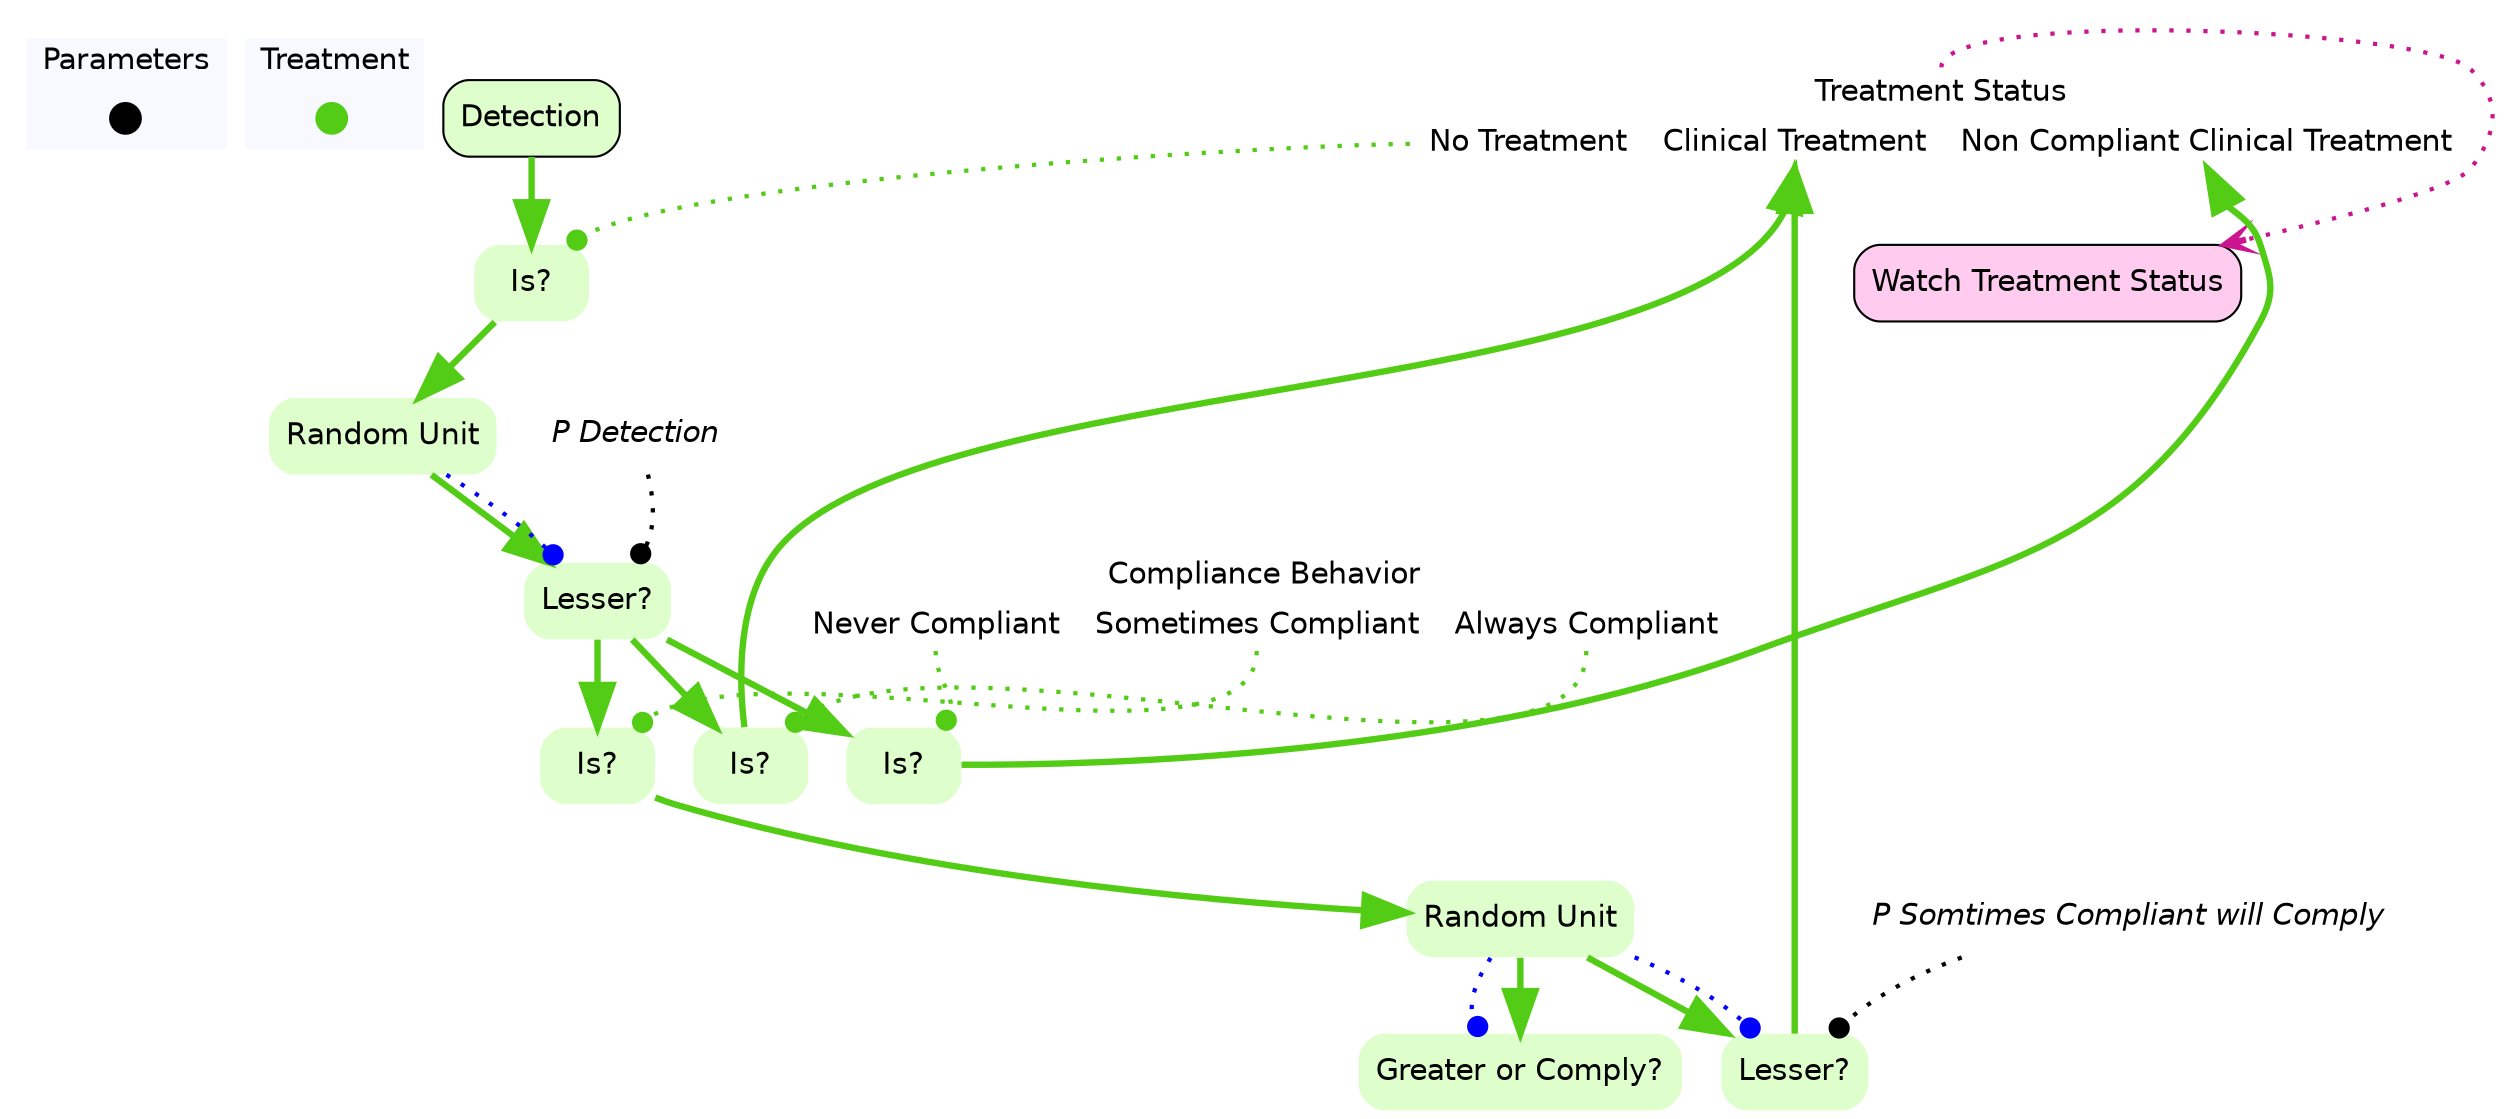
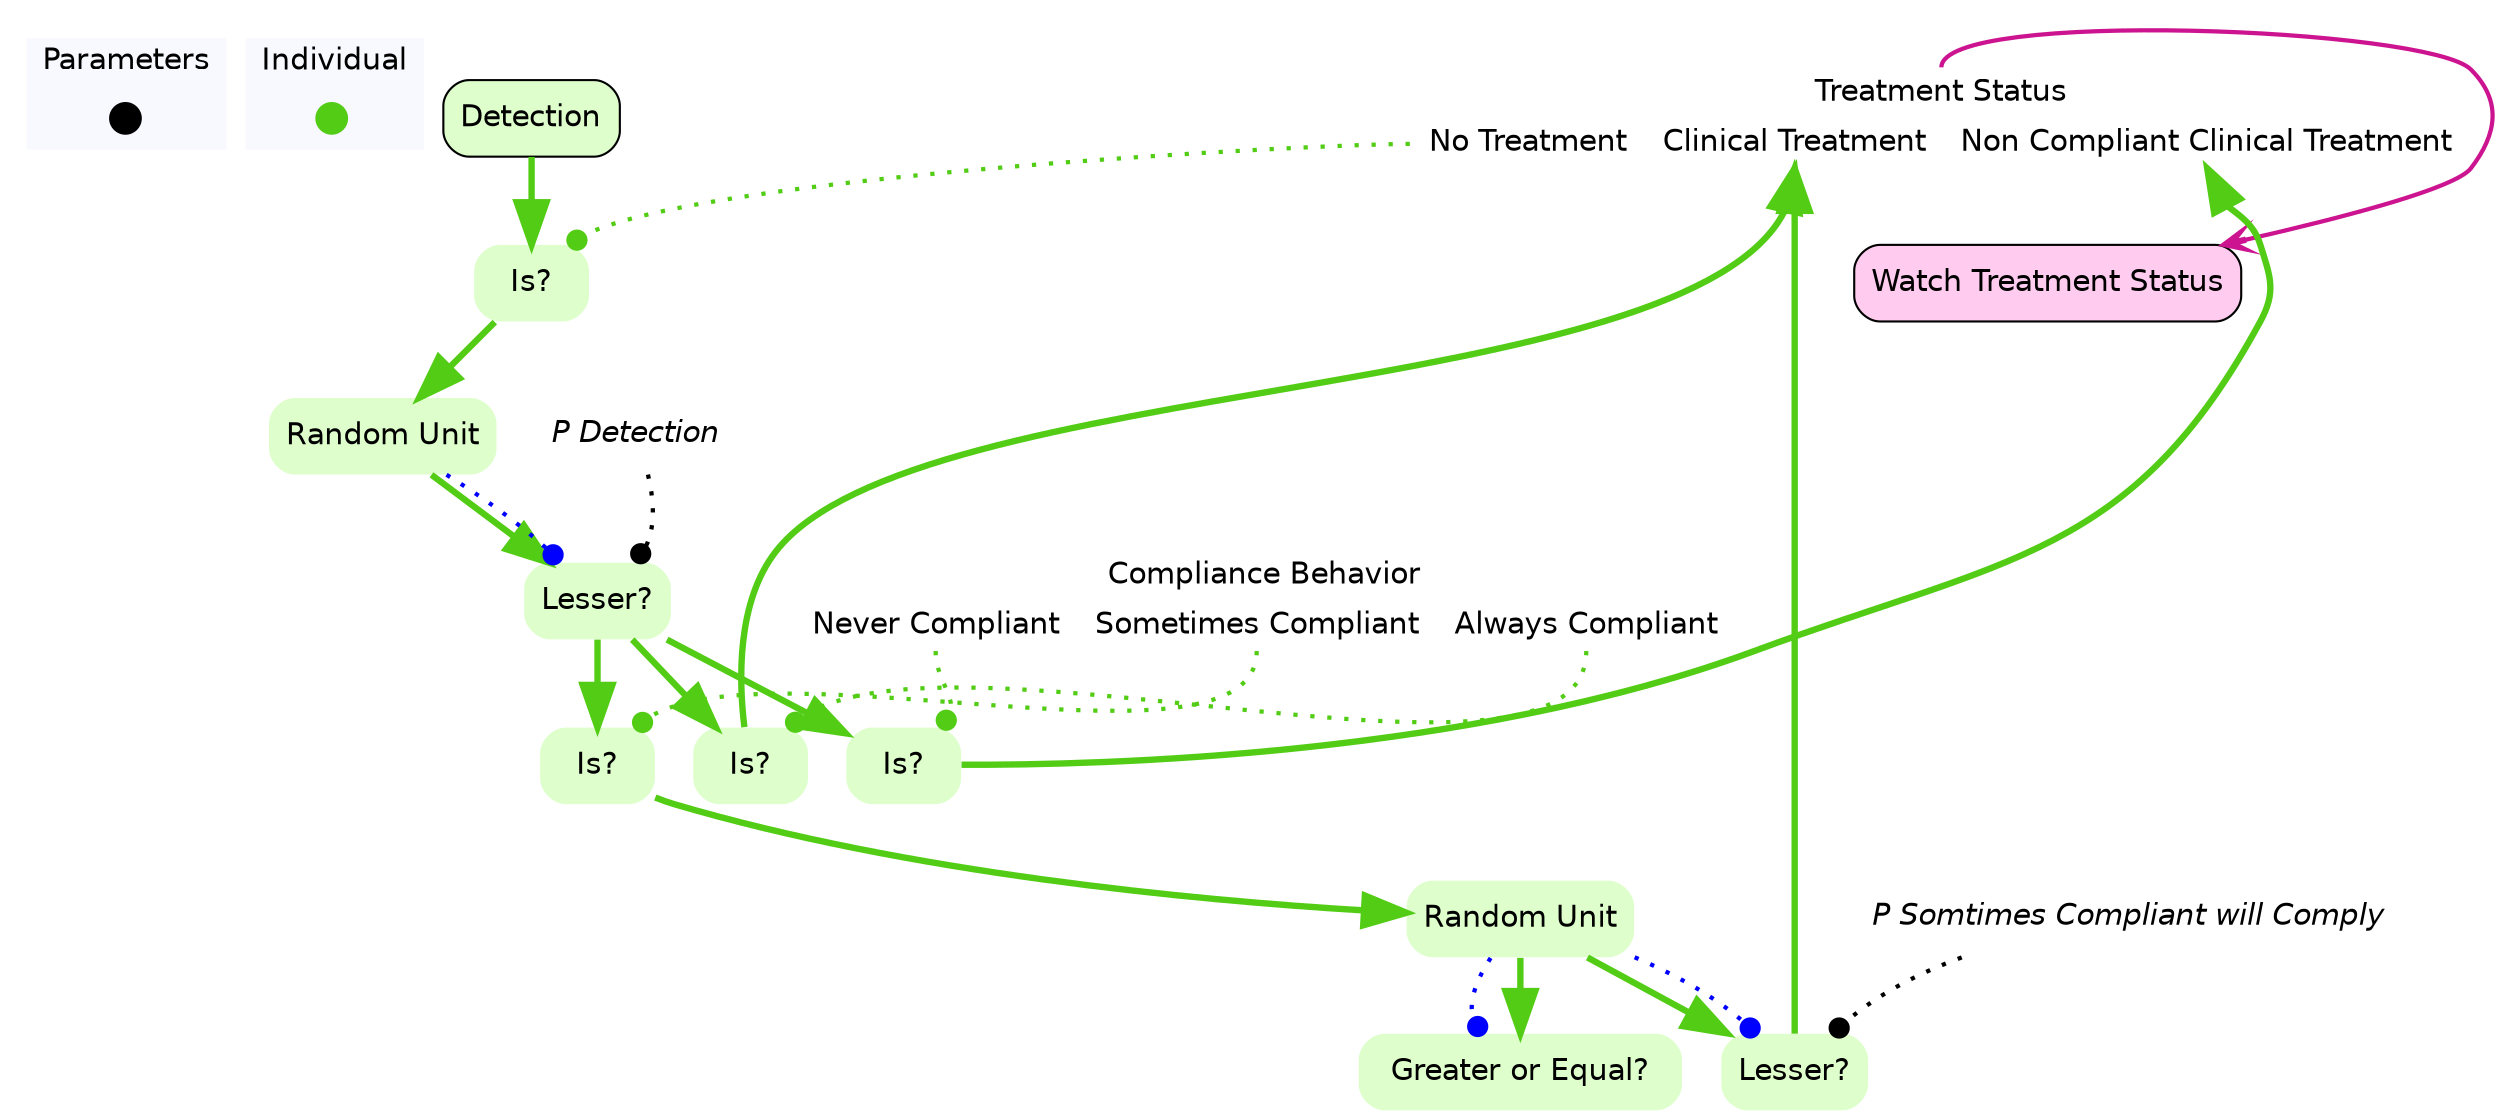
edge "Treatment Status" -> "Watch Treatment Status": style dotted -> solid
cluster "Treatment": label "Treatment" -> "Individual"
node "Greater or Comply?": label "Greater or Comply?" -> "Greater or Equal?"
